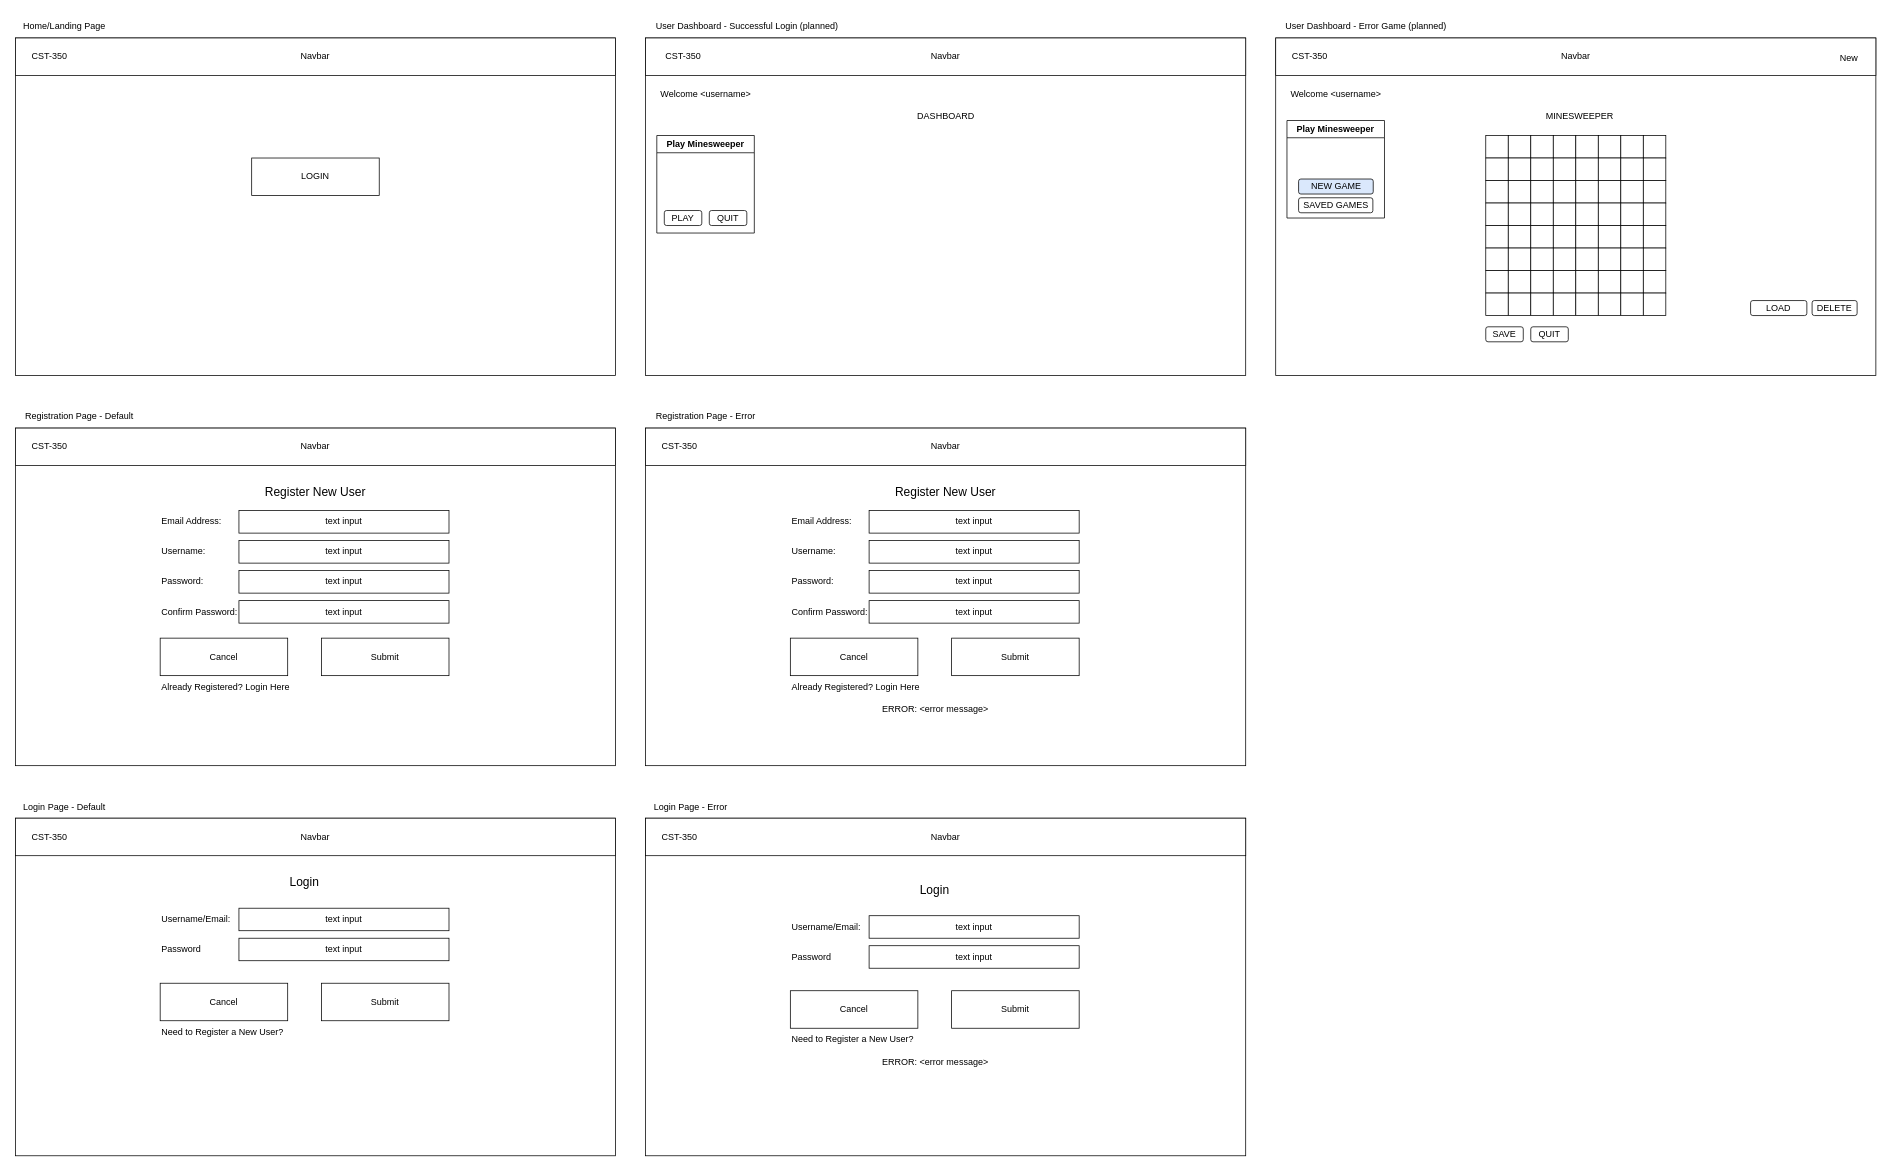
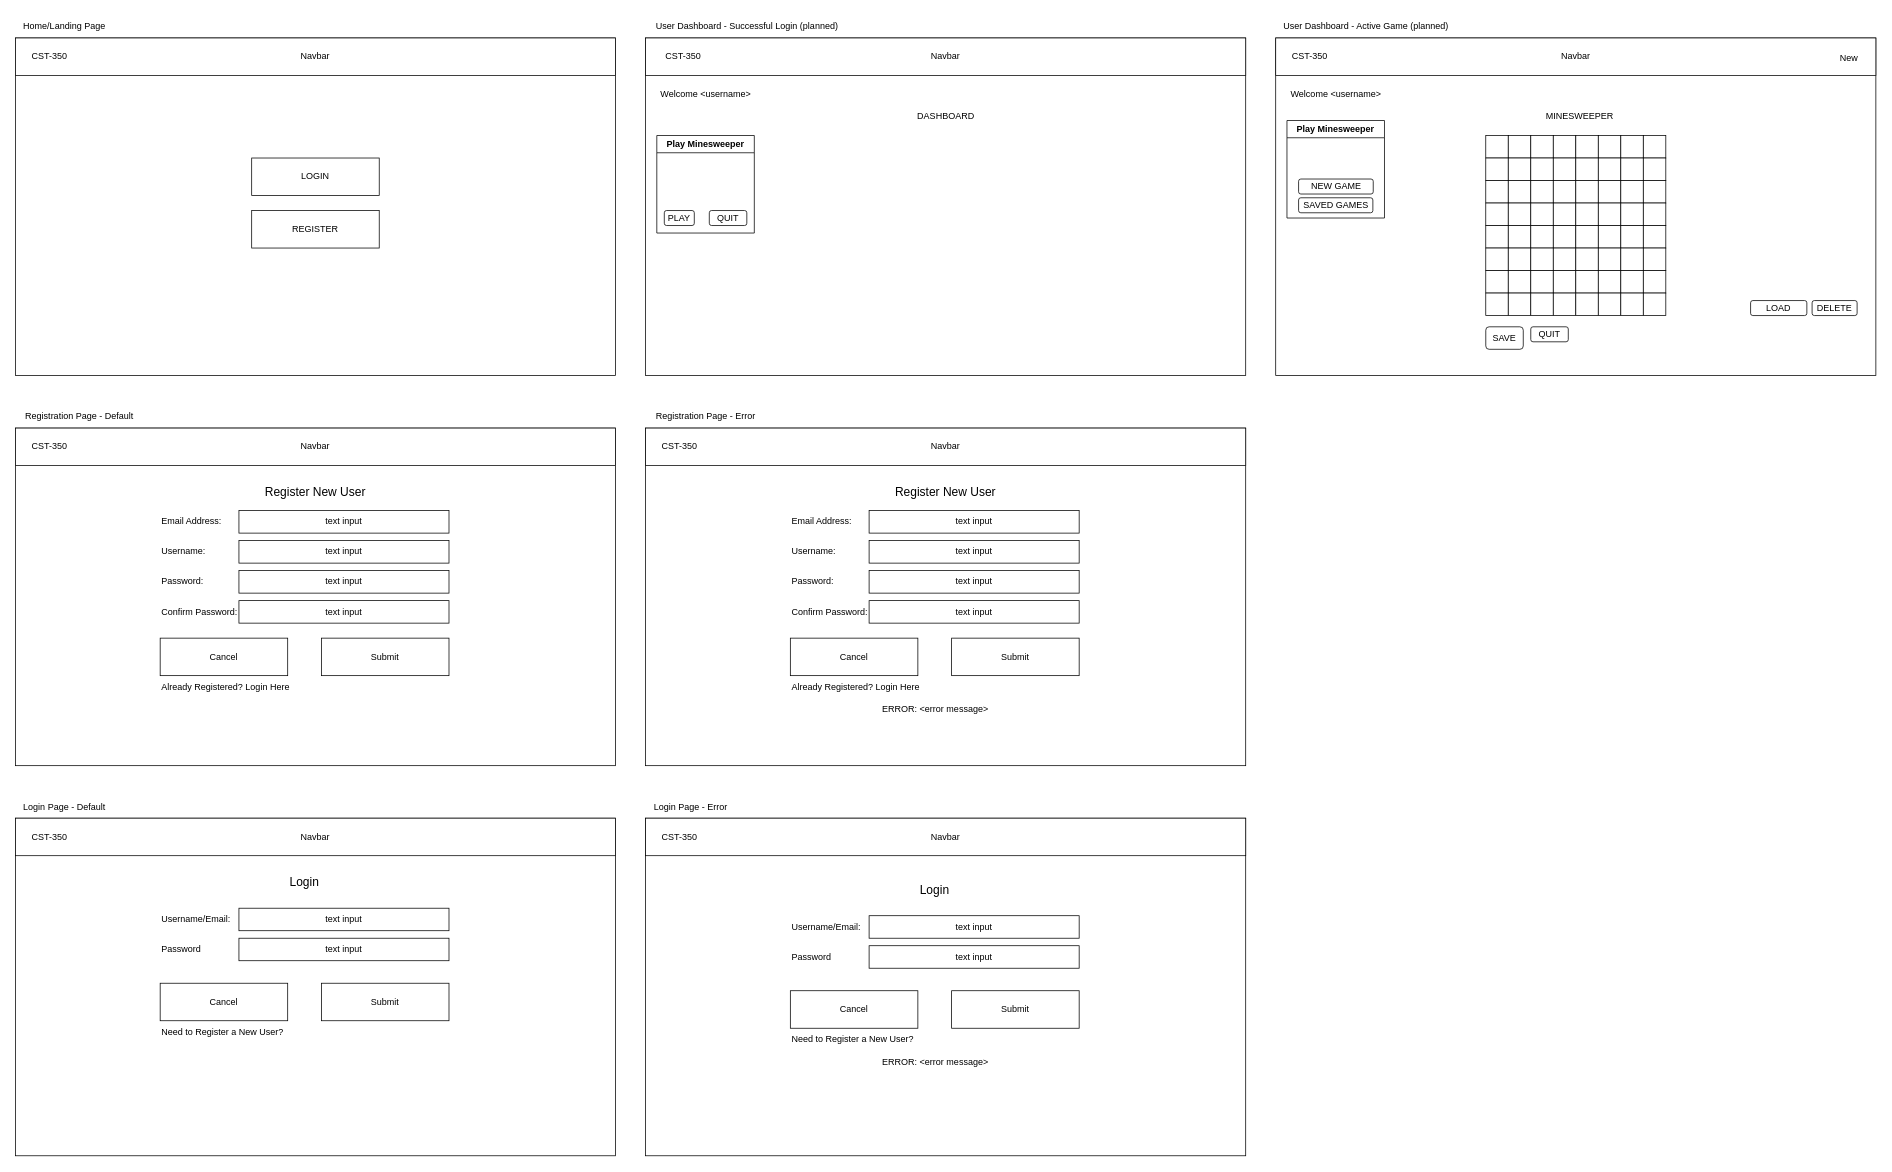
node "User Dashboard - Error Game (planned)": label "User Dashboard - Error Game (planned)" -> "User Dashboard - Active Game (planned)"
node "NEW GAME": fillcolor #dae8fc -> #ffffff
node "PLAY": size 38x15 -> 30x15
node "REGISTER": added
node "SAVE": size 38x15 -> 38x23
